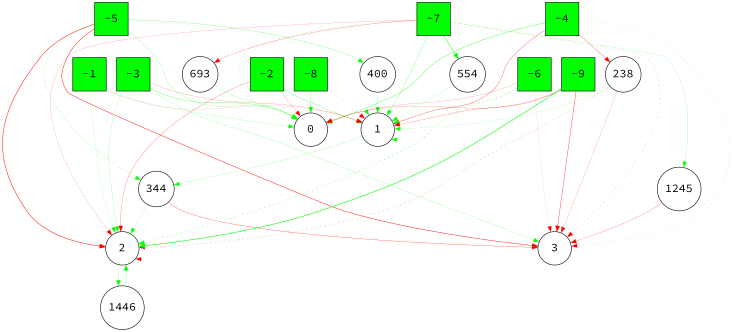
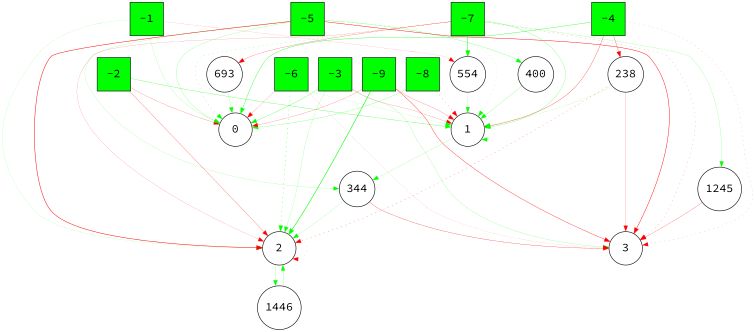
edge "-1" -> "1": now "-1" -> "554"
